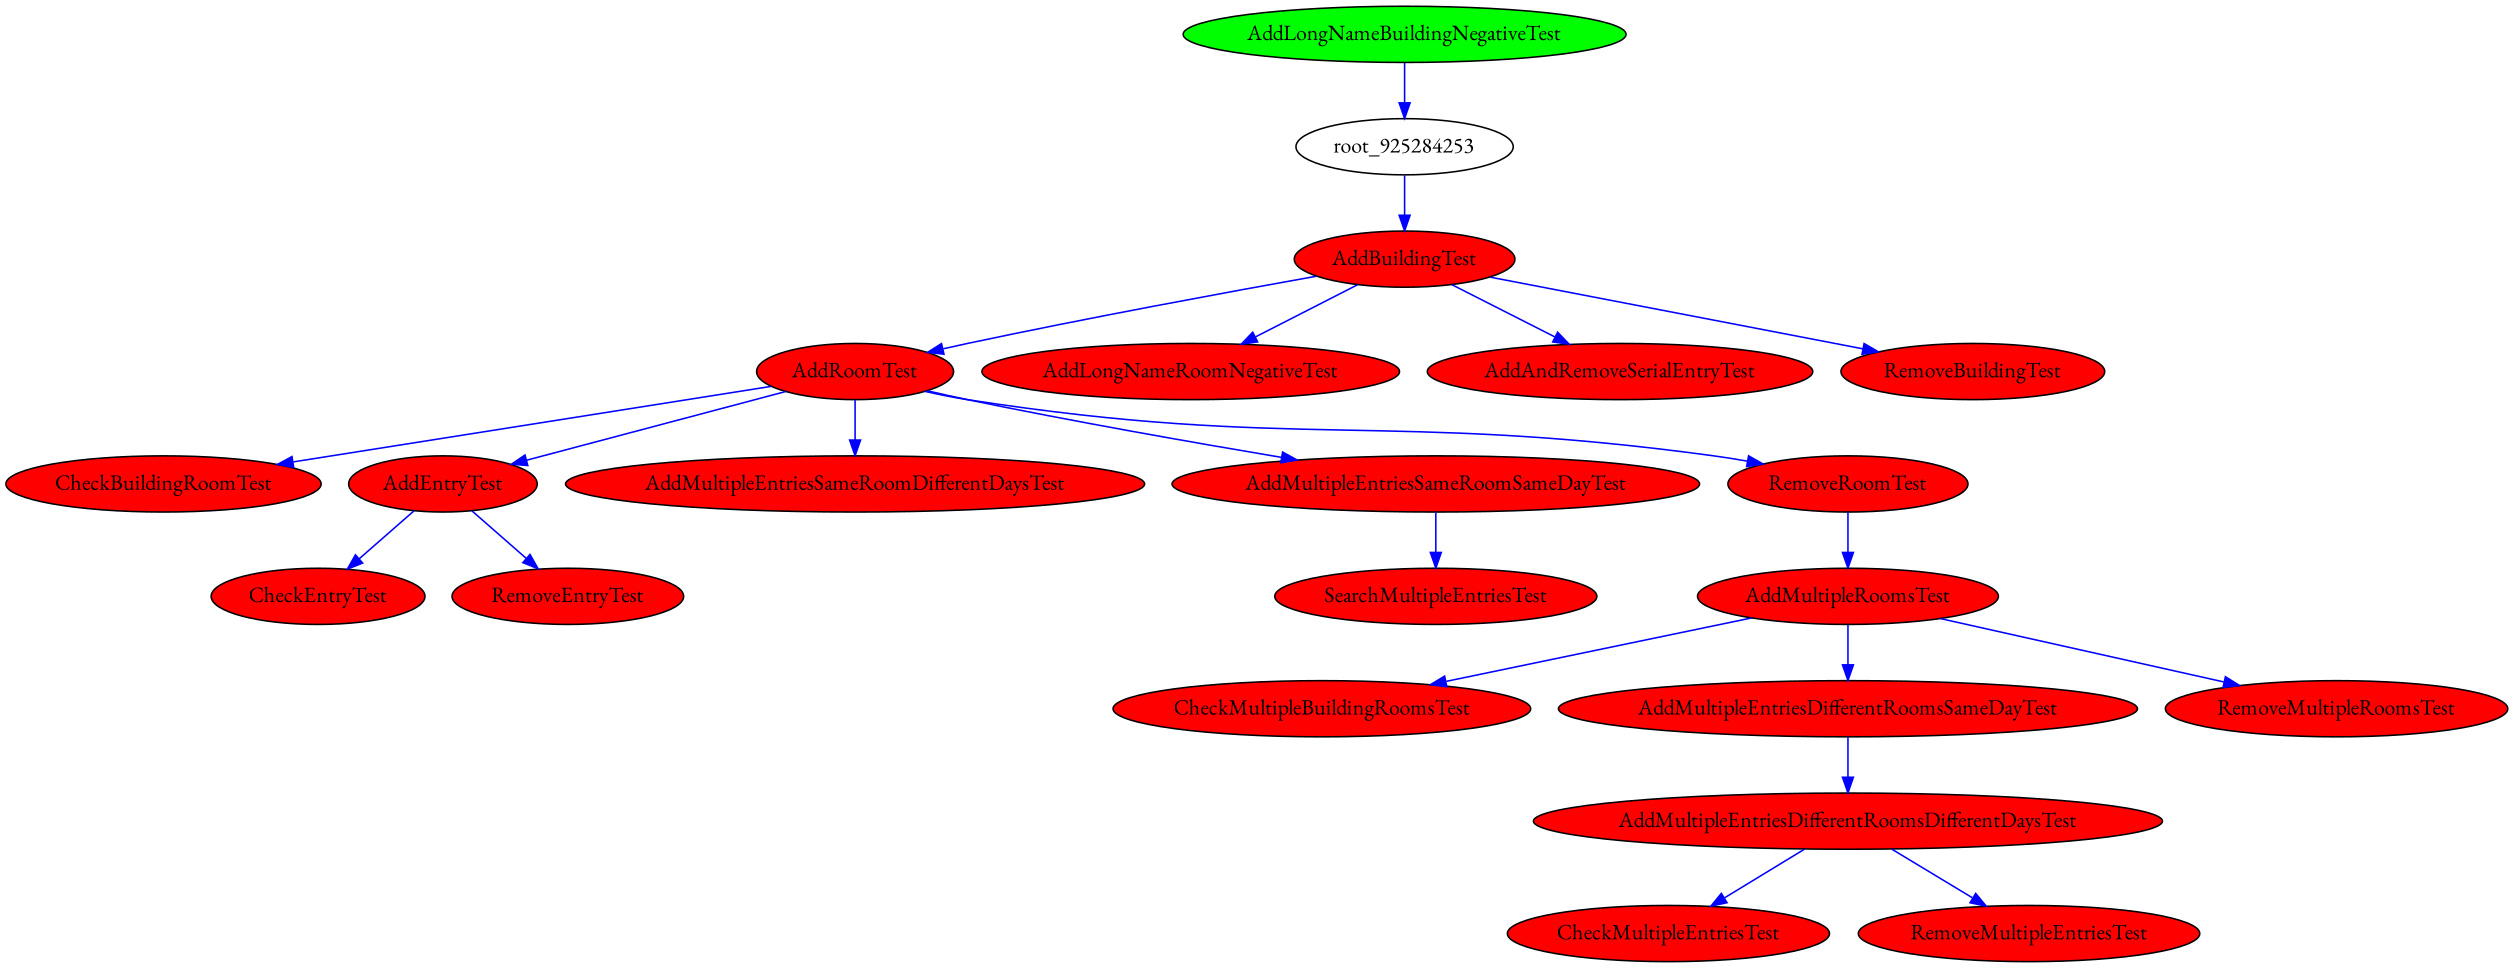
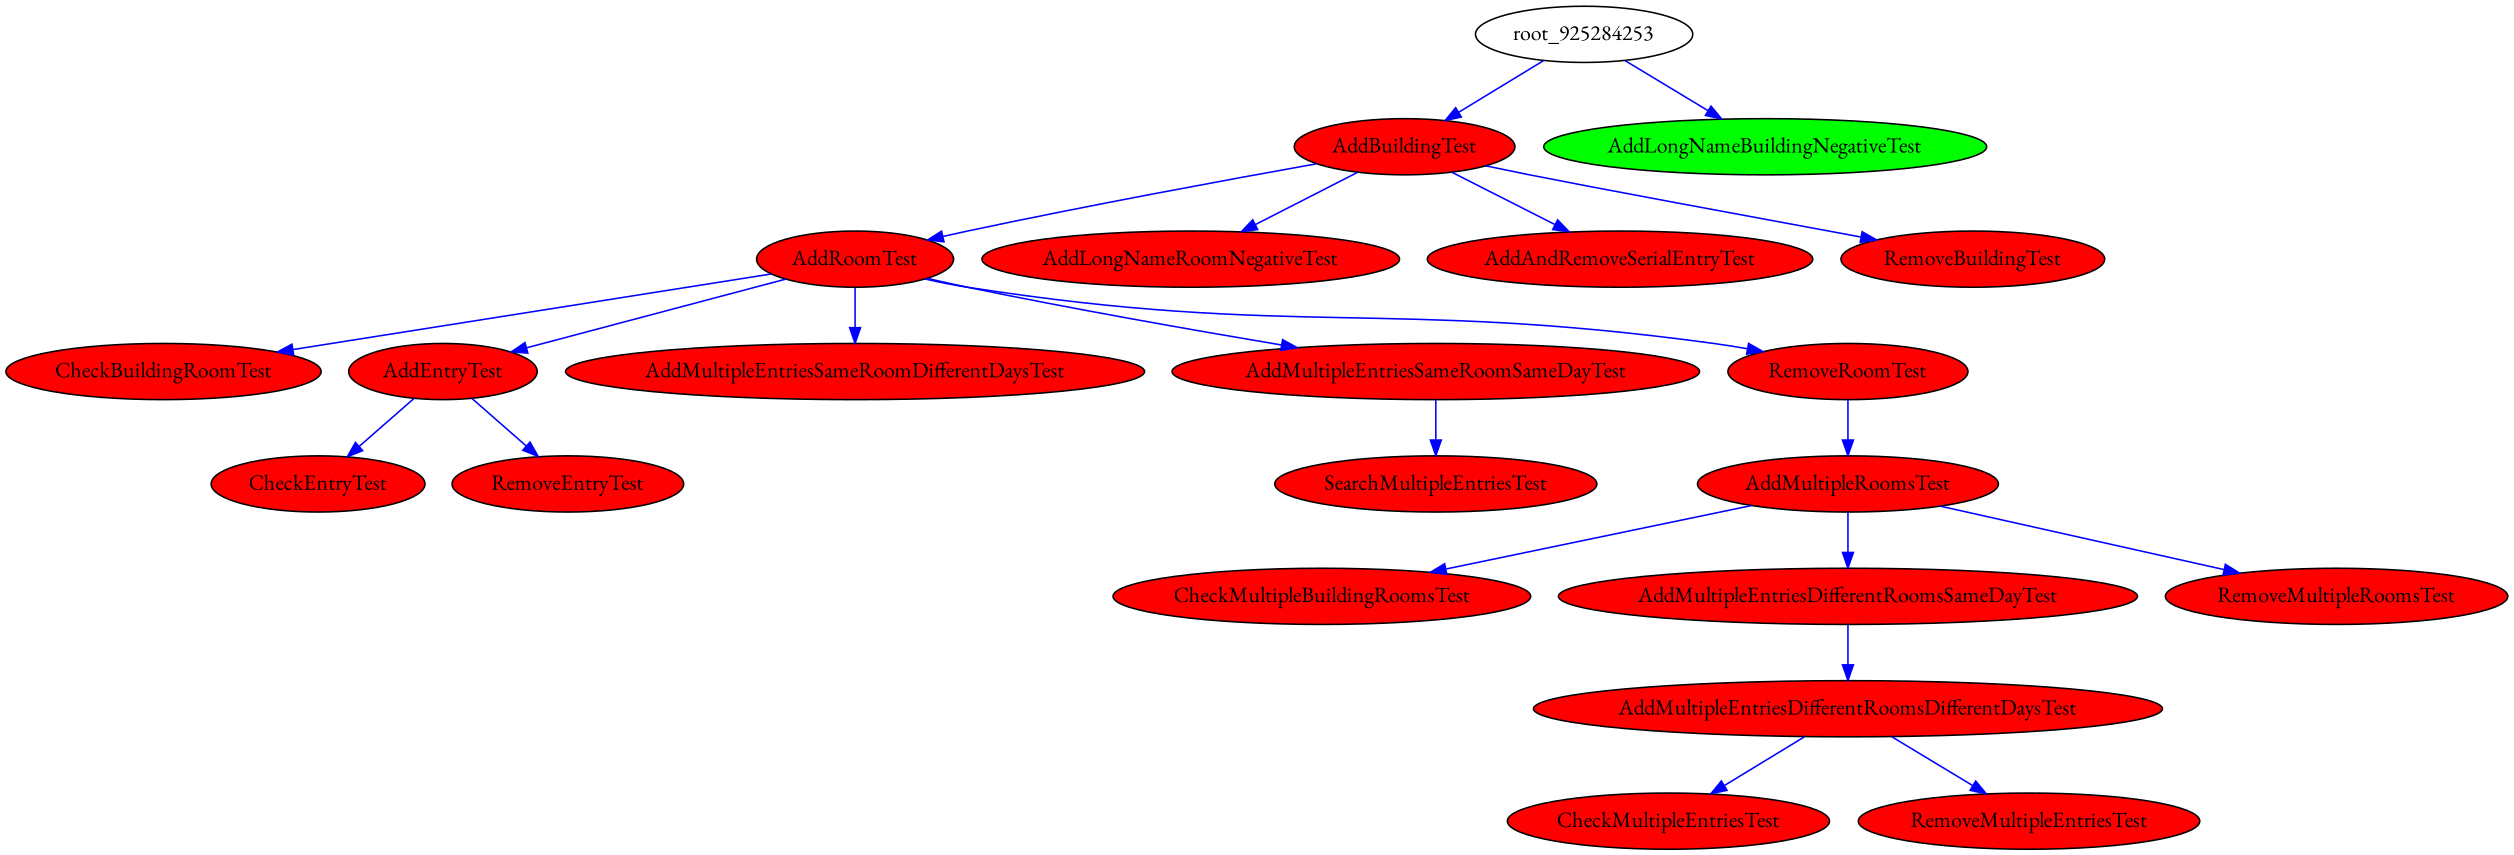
edge "AddLongNameBuildingNegativeTest" -> "root_925284253": reversed
